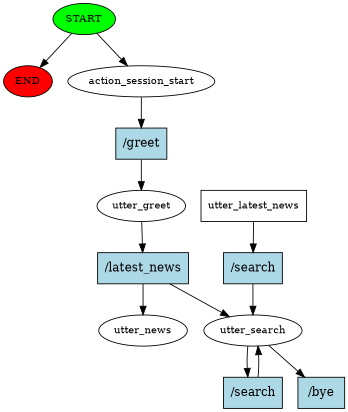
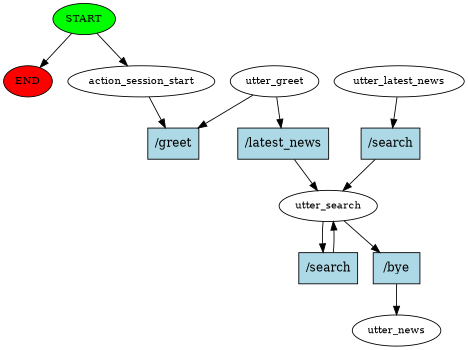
edge "/greet" -> "utter_greet": reversed
node "utter_latest_news": shape box -> ellipse
edge "/latest_news" -> "utter_news": now "/bye" -> "utter_news"
